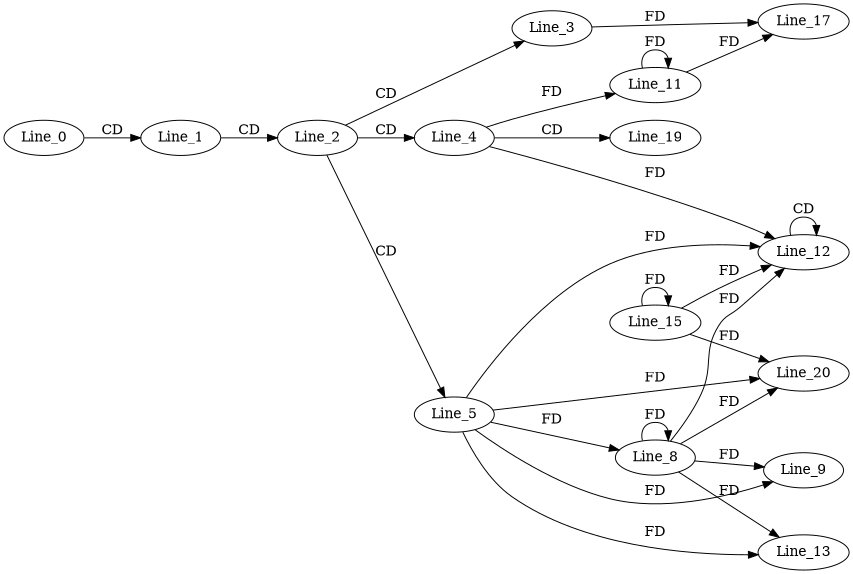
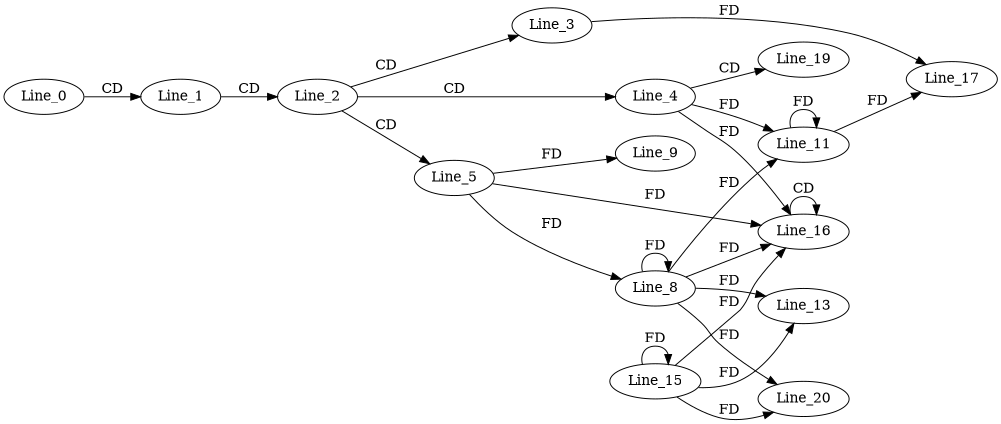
node "Line_12": label "Line_12" -> "Line_16"
edge "Line_5" -> "Line_20": removed, label "FD"
edge "Line_8" -> "Line_9": now "Line_8" -> "Line_11"
edge "Line_5" -> "Line_13": now "Line_15" -> "Line_13"
